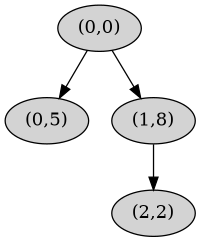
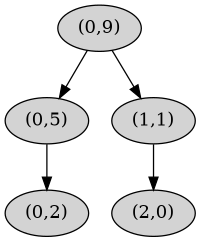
node "(0,0)": label "(0,0)" -> "(0,9)"
node "(1,8)": label "(1,8)" -> "(1,1)"
node "(0,2)": added
node "(2,2)": label "(2,2)" -> "(2,0)"
